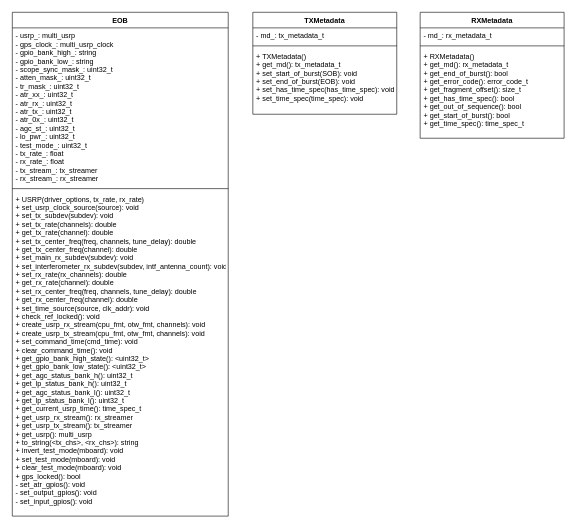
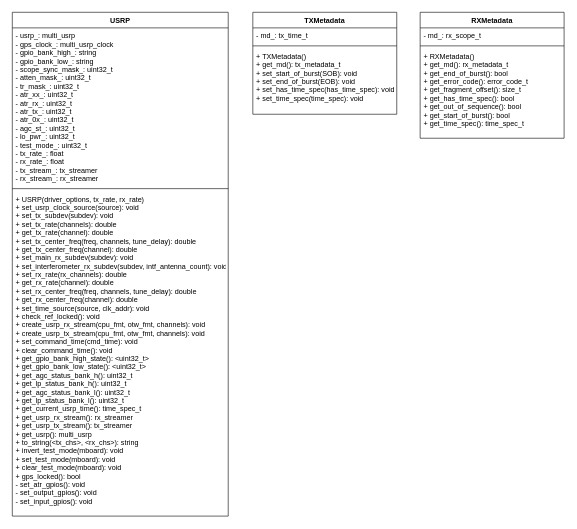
node "EOB": label "EOB" -> "USRP"
node "- md_: tx_metadata_t": label "- md_: tx_metadata_t" -> "- md_: tx_time_t"
node "- md_: rx_metadata_t": label "- md_: rx_metadata_t" -> "- md_: rx_scope_t"
